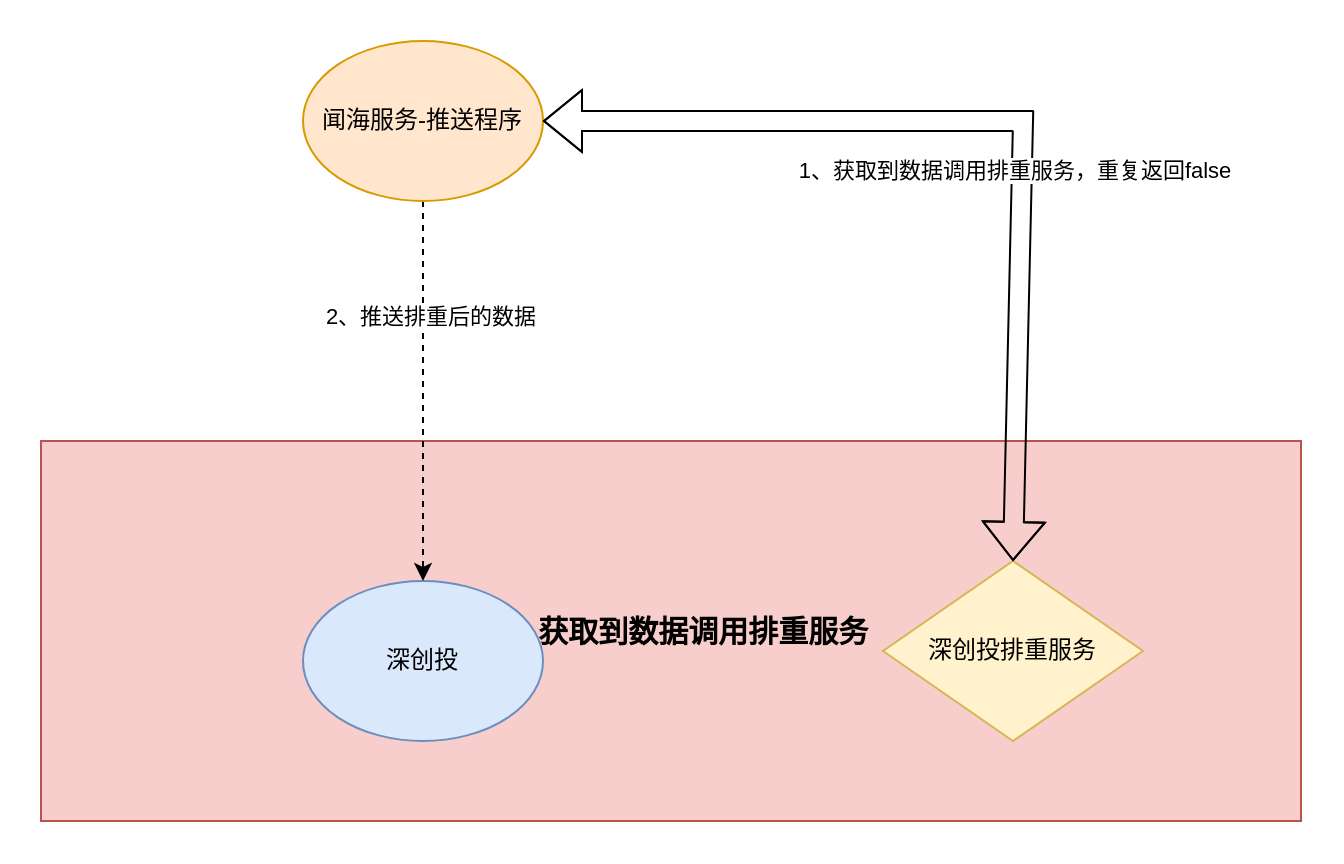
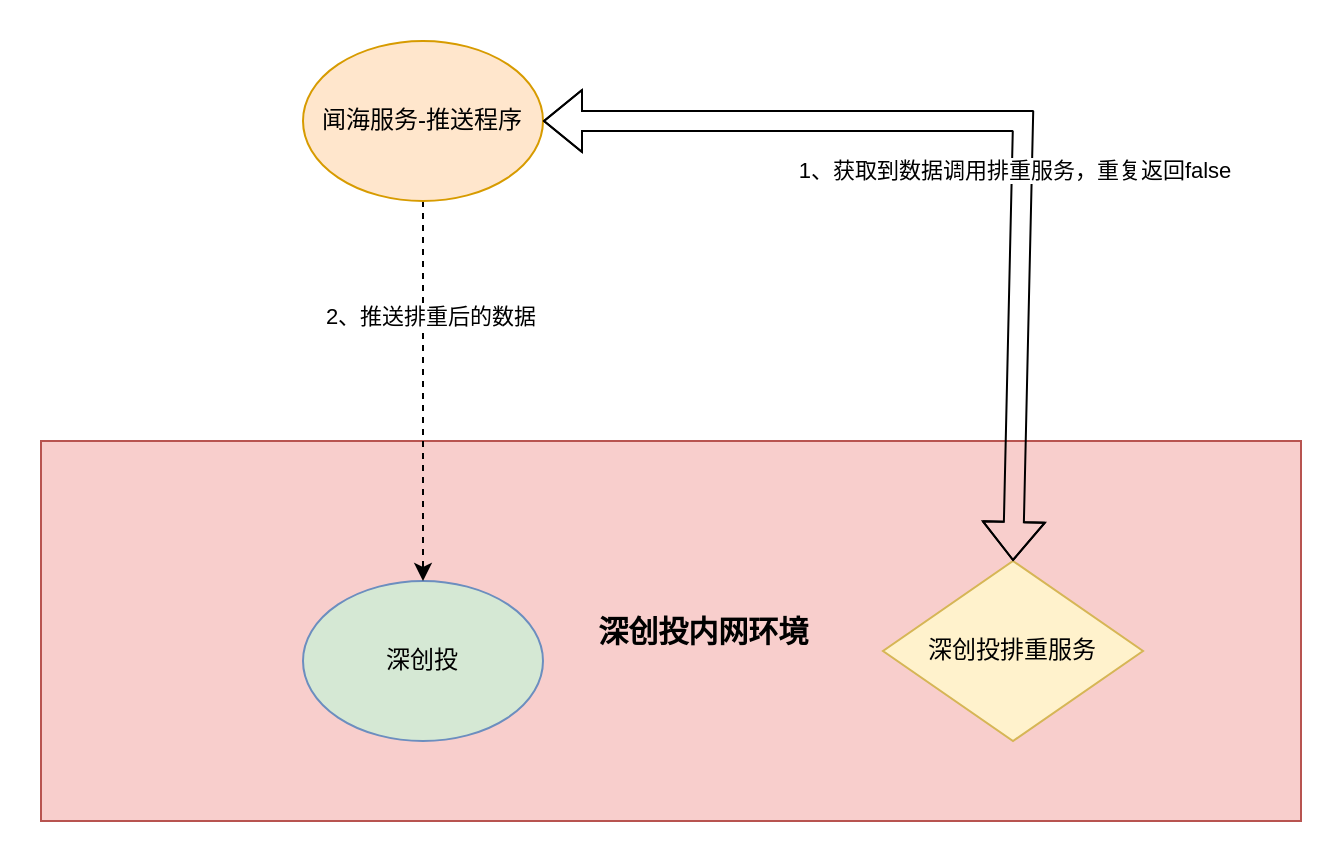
node "获取到数据调用排重服务": label "获取到数据调用排重服务" -> "深创投内网环境"
node "深创投": fillcolor #dae8fc -> #d5e8d4
